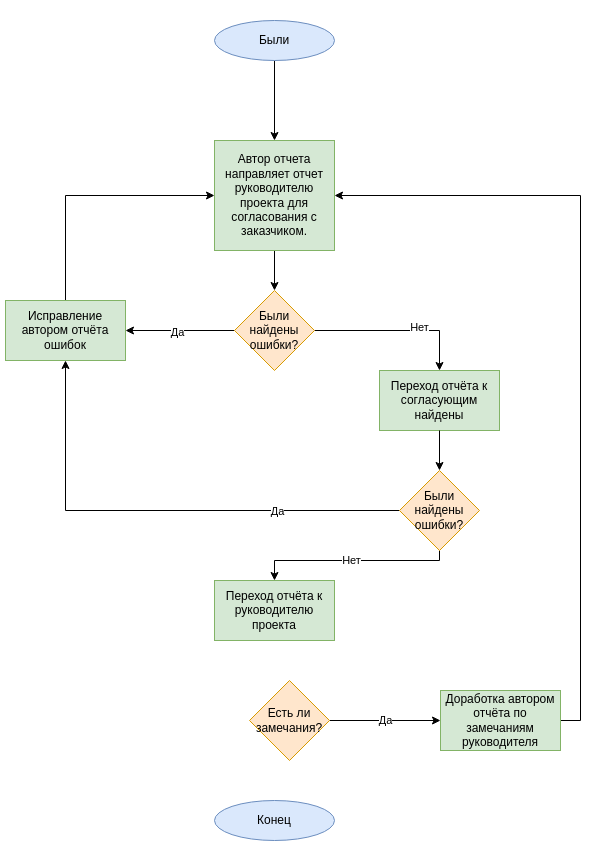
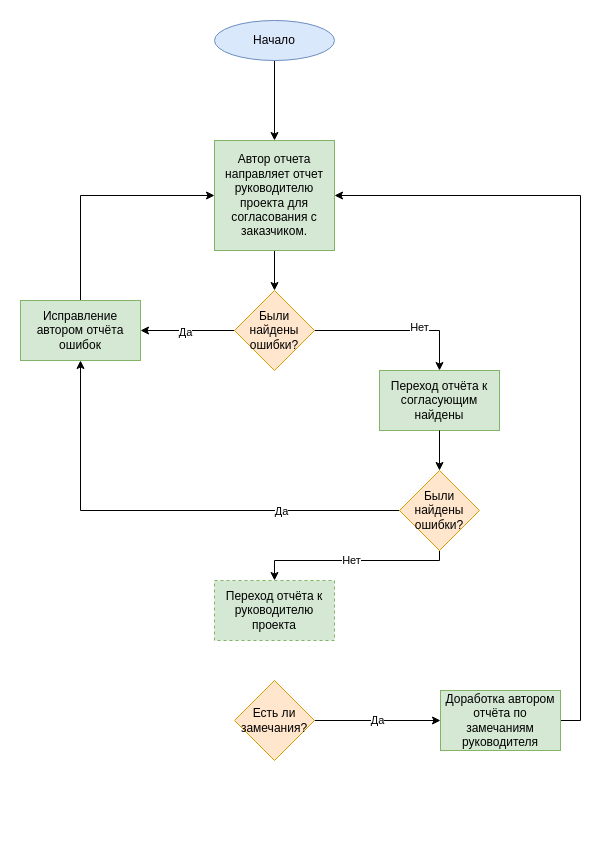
node "Были": label "Были" -> "Начало"
node "Исправление автором отчёта ошибок": moved (66, 331) -> (81, 331)
node "Переход отчёта к руководителю проекта": style solid -> dashed
node "Есть ли замечания?": moved (290, 721) -> (275, 721)
node "Конец": removed
